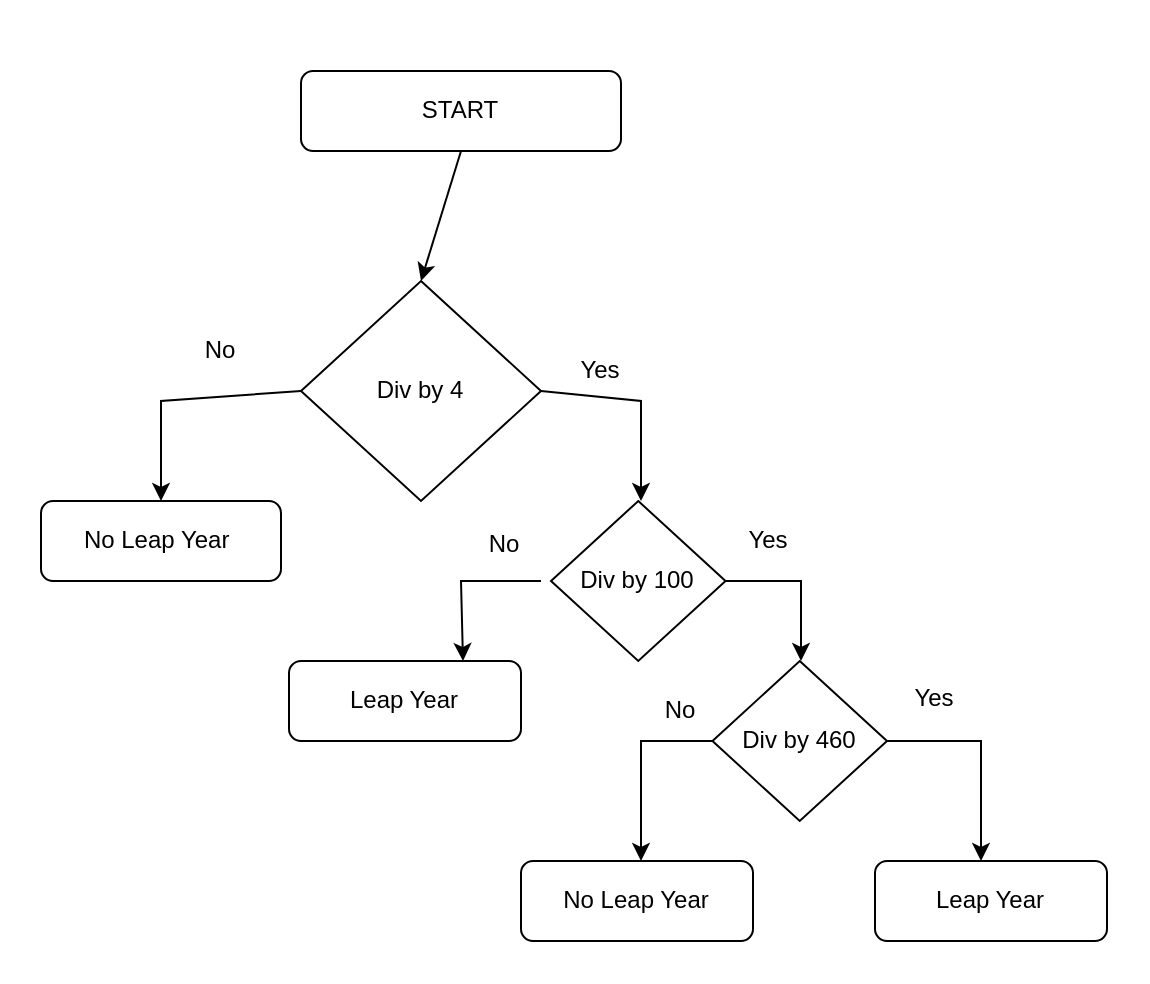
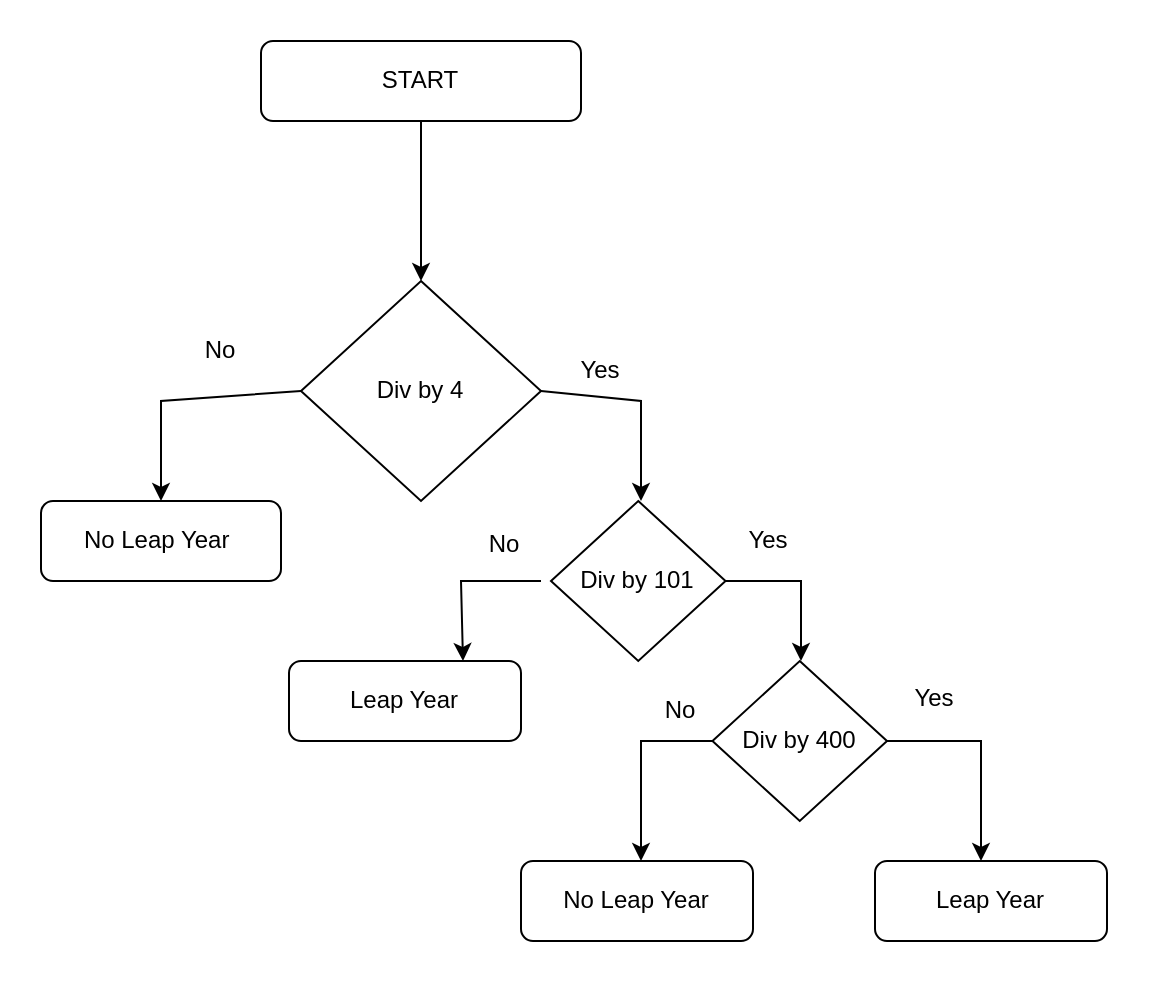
node "START": moved (461, 111) -> (421, 81)
node "Div by 100": label "Div by 100" -> "Div by 101"
node "Div by 460": label "Div by 460" -> "Div by 400"
